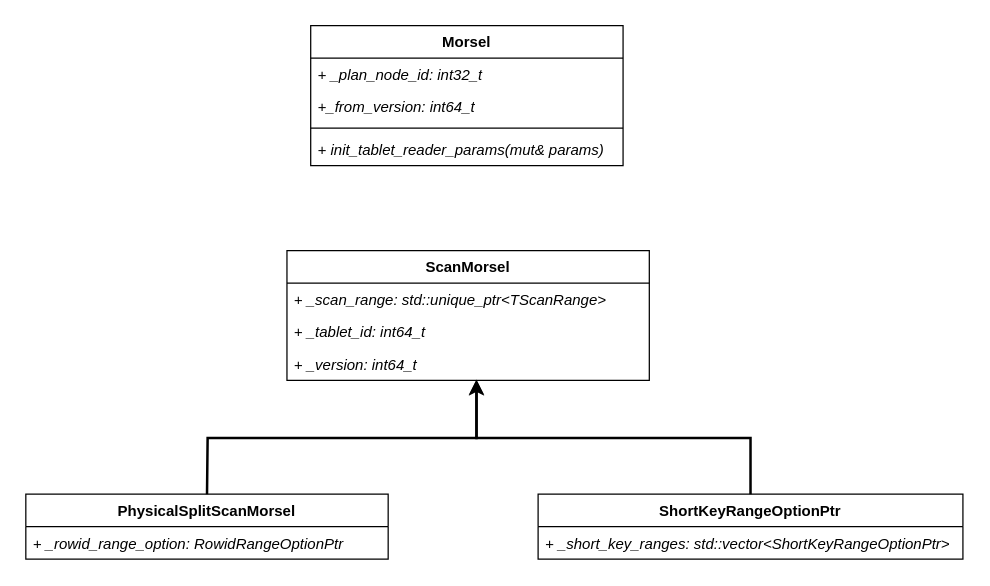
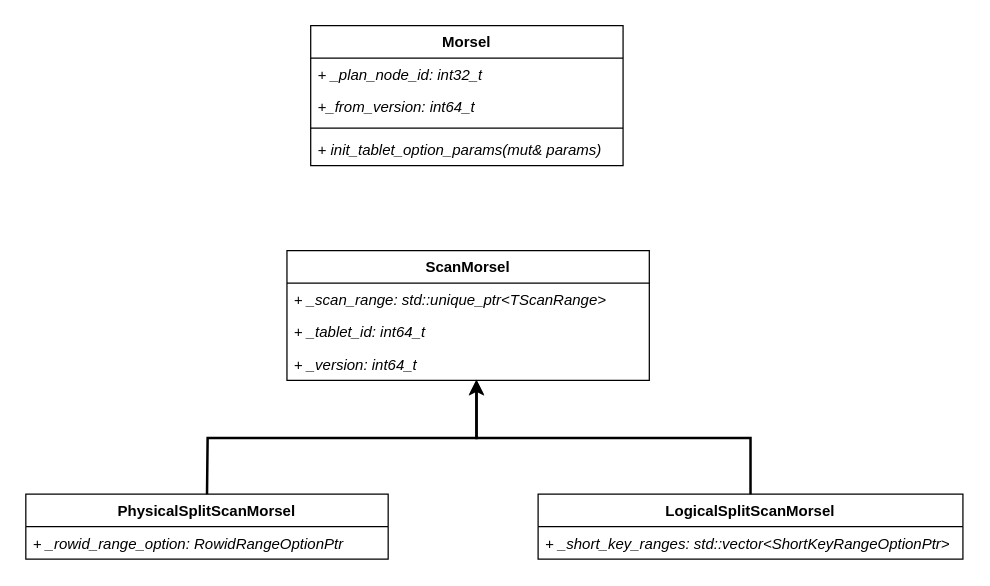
node "+ init_tablet_reader_params(mut& params)": label "+ init_tablet_reader_params(mut& params)" -> "+ init_tablet_option_params(mut& params)"
node "ShortKeyRangeOptionPtr": label "ShortKeyRangeOptionPtr" -> "LogicalSplitScanMorsel"
